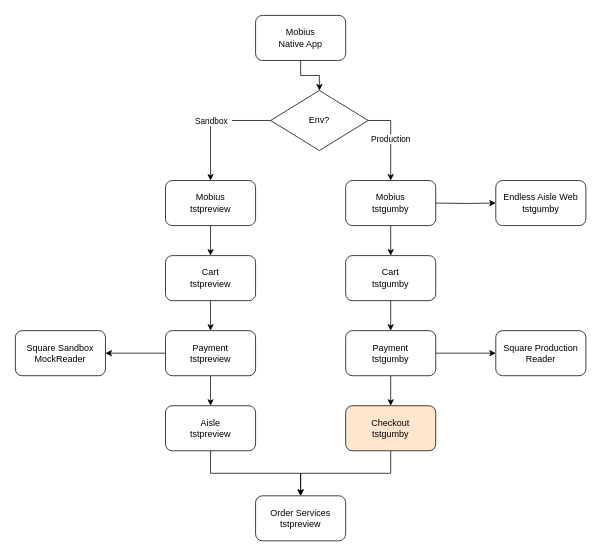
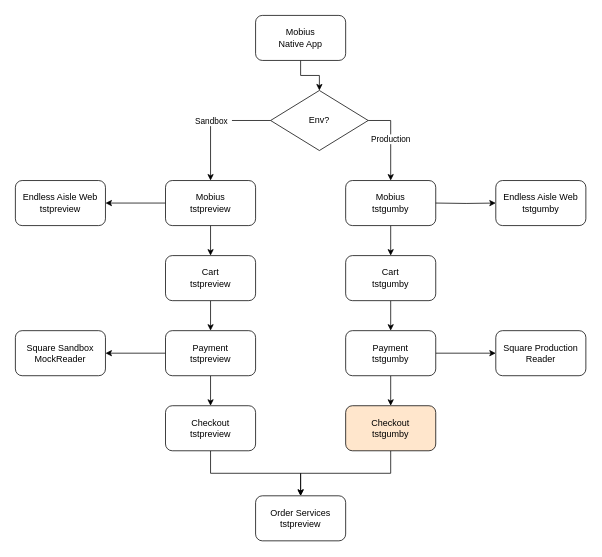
node "Endless Aisle Web tstpreview": added
edge "Mobius tstpreview" -> "Endless Aisle Web tstpreview": added
node "Aisle tstpreview": label "Aisle tstpreview" -> "Checkout tstpreview"
